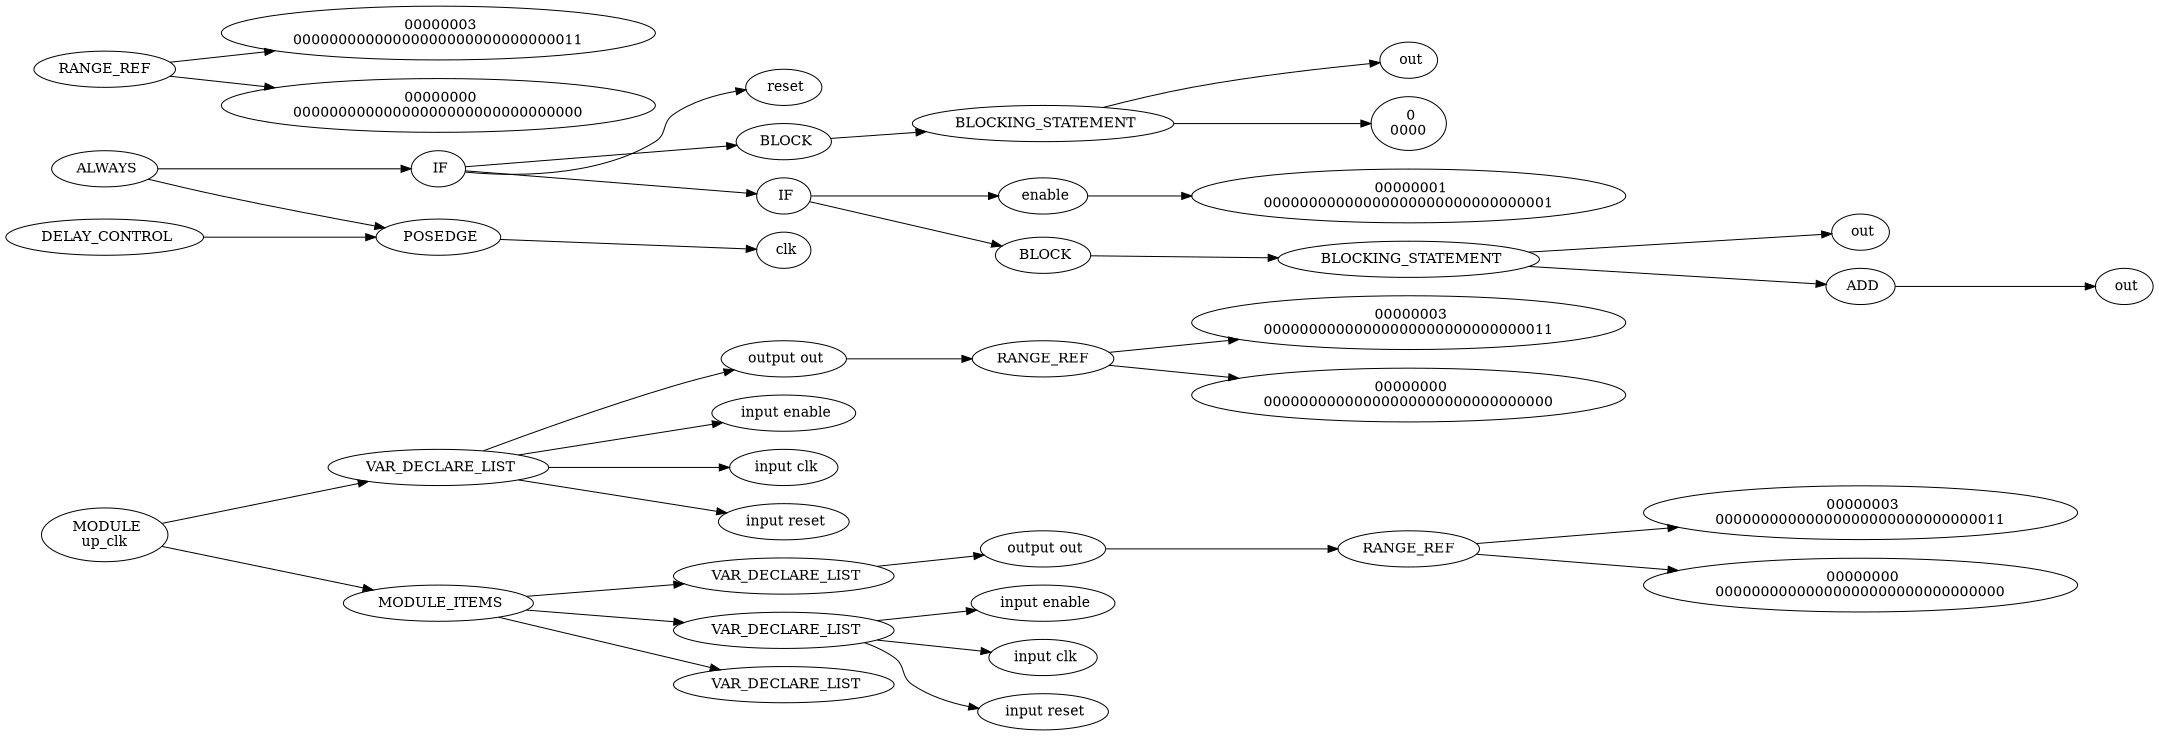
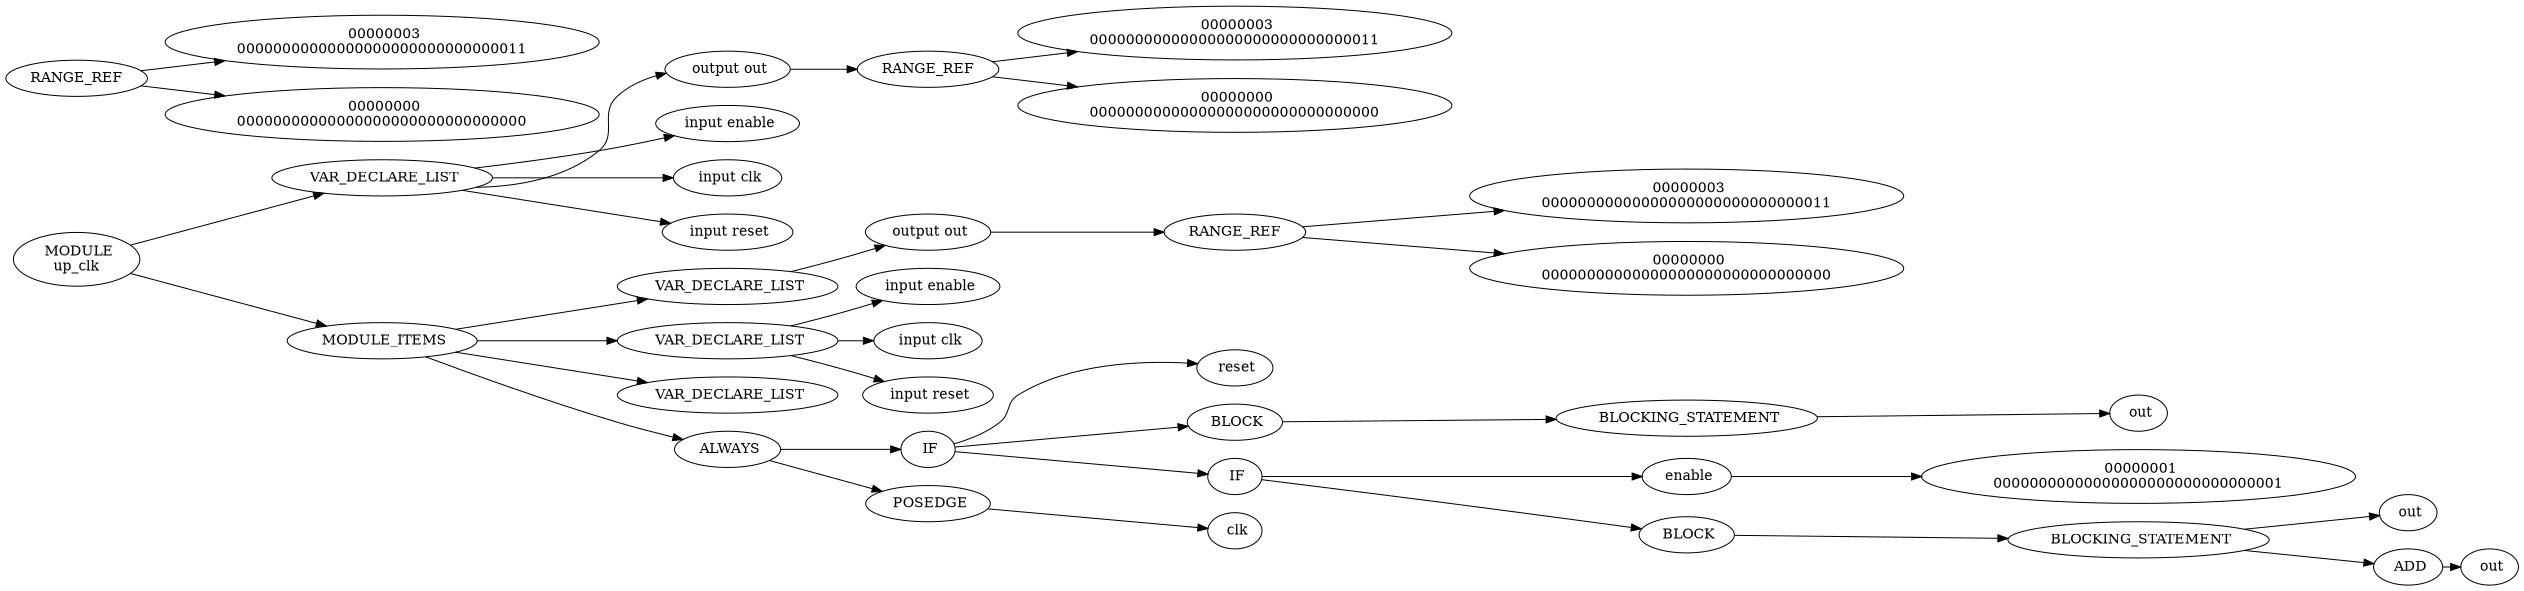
node "0": removed
node "DELAY_CONTROL": removed
edge "MODULE_ITEMS" -> "ALWAYS": added
